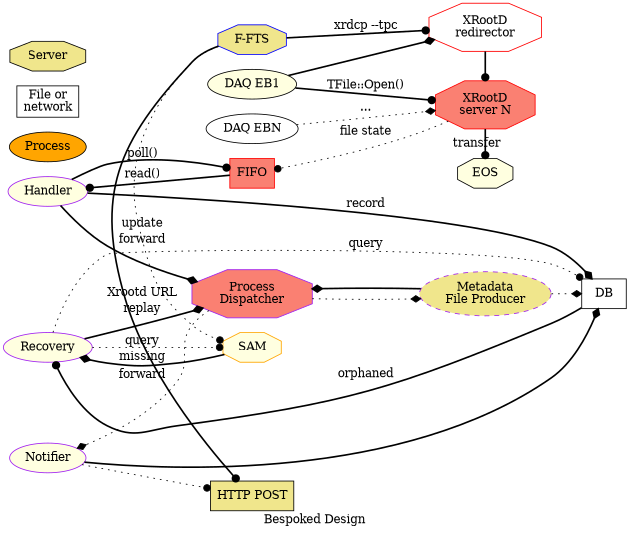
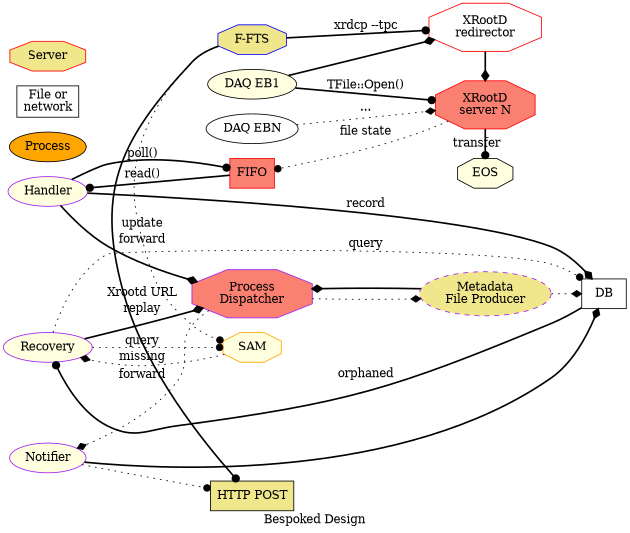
node "Server": color black -> red
edge "XRootD redirector" -> "XRootD server N": arrowhead dot -> diamond
edge "SAM" -> "Recovery": style bold -> dotted
